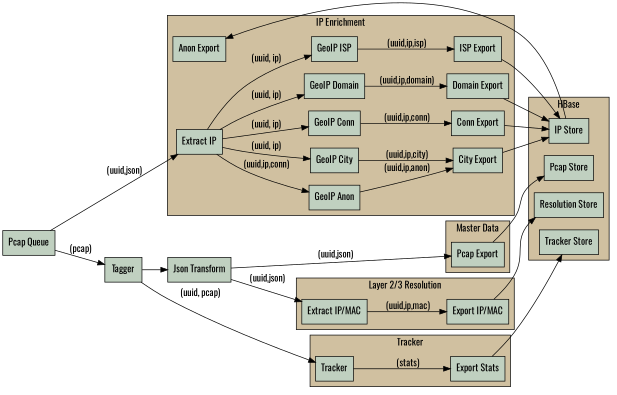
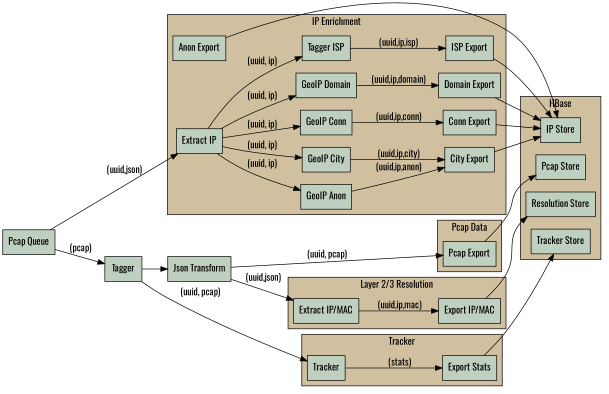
edge "IP Store" -> "Anon Export": reversed
node "GeoIP ISP": label "GeoIP ISP" -> "Tagger ISP"
edge "Extract IP" -> "GeoIP Anon": label "(uuid,ip,conn)" -> "(uuid, ip)"
cluster "Master Data": label "Master Data" -> "Pcap Data"
edge "Json Transform" -> "Pcap Export": label " (uuid,json)" -> " (uuid, pcap)"
